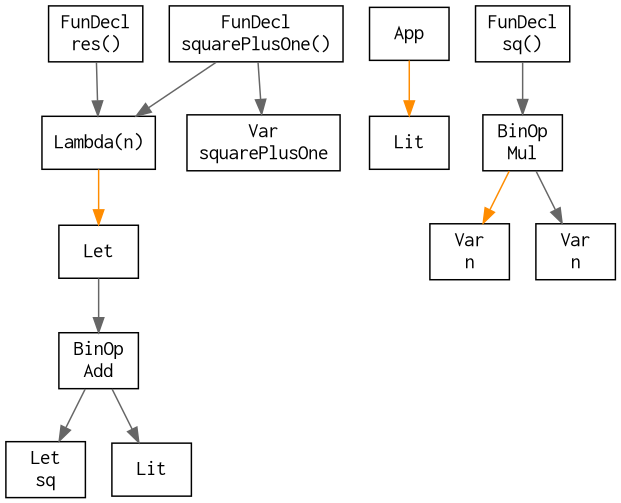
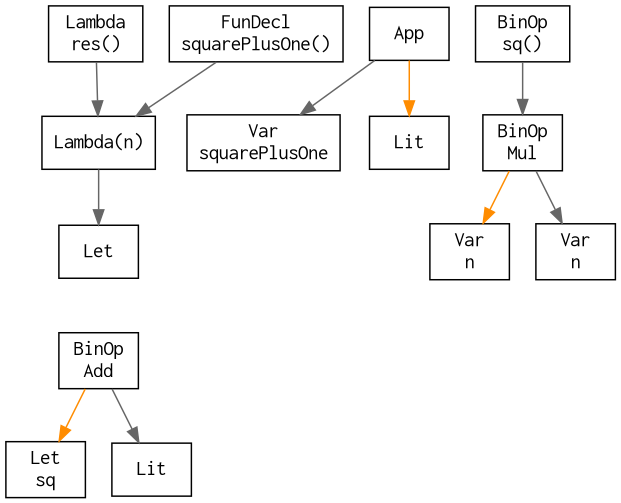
node "FunDecl res()": label "FunDecl res()" -> "Lambda res()"
node "FunDecl sq()": label "FunDecl sq()" -> "BinOp sq()"
edge "FunDecl squarePlusOne()" -> "Var squarePlusOne": now "App" -> "Var squarePlusOne"
edge "Lambda(n)" -> "Let": color darkorange -> gray40
edge "Let" -> "BinOp Add": removed
edge "BinOp Add" -> "Let sq": color gray40 -> darkorange
